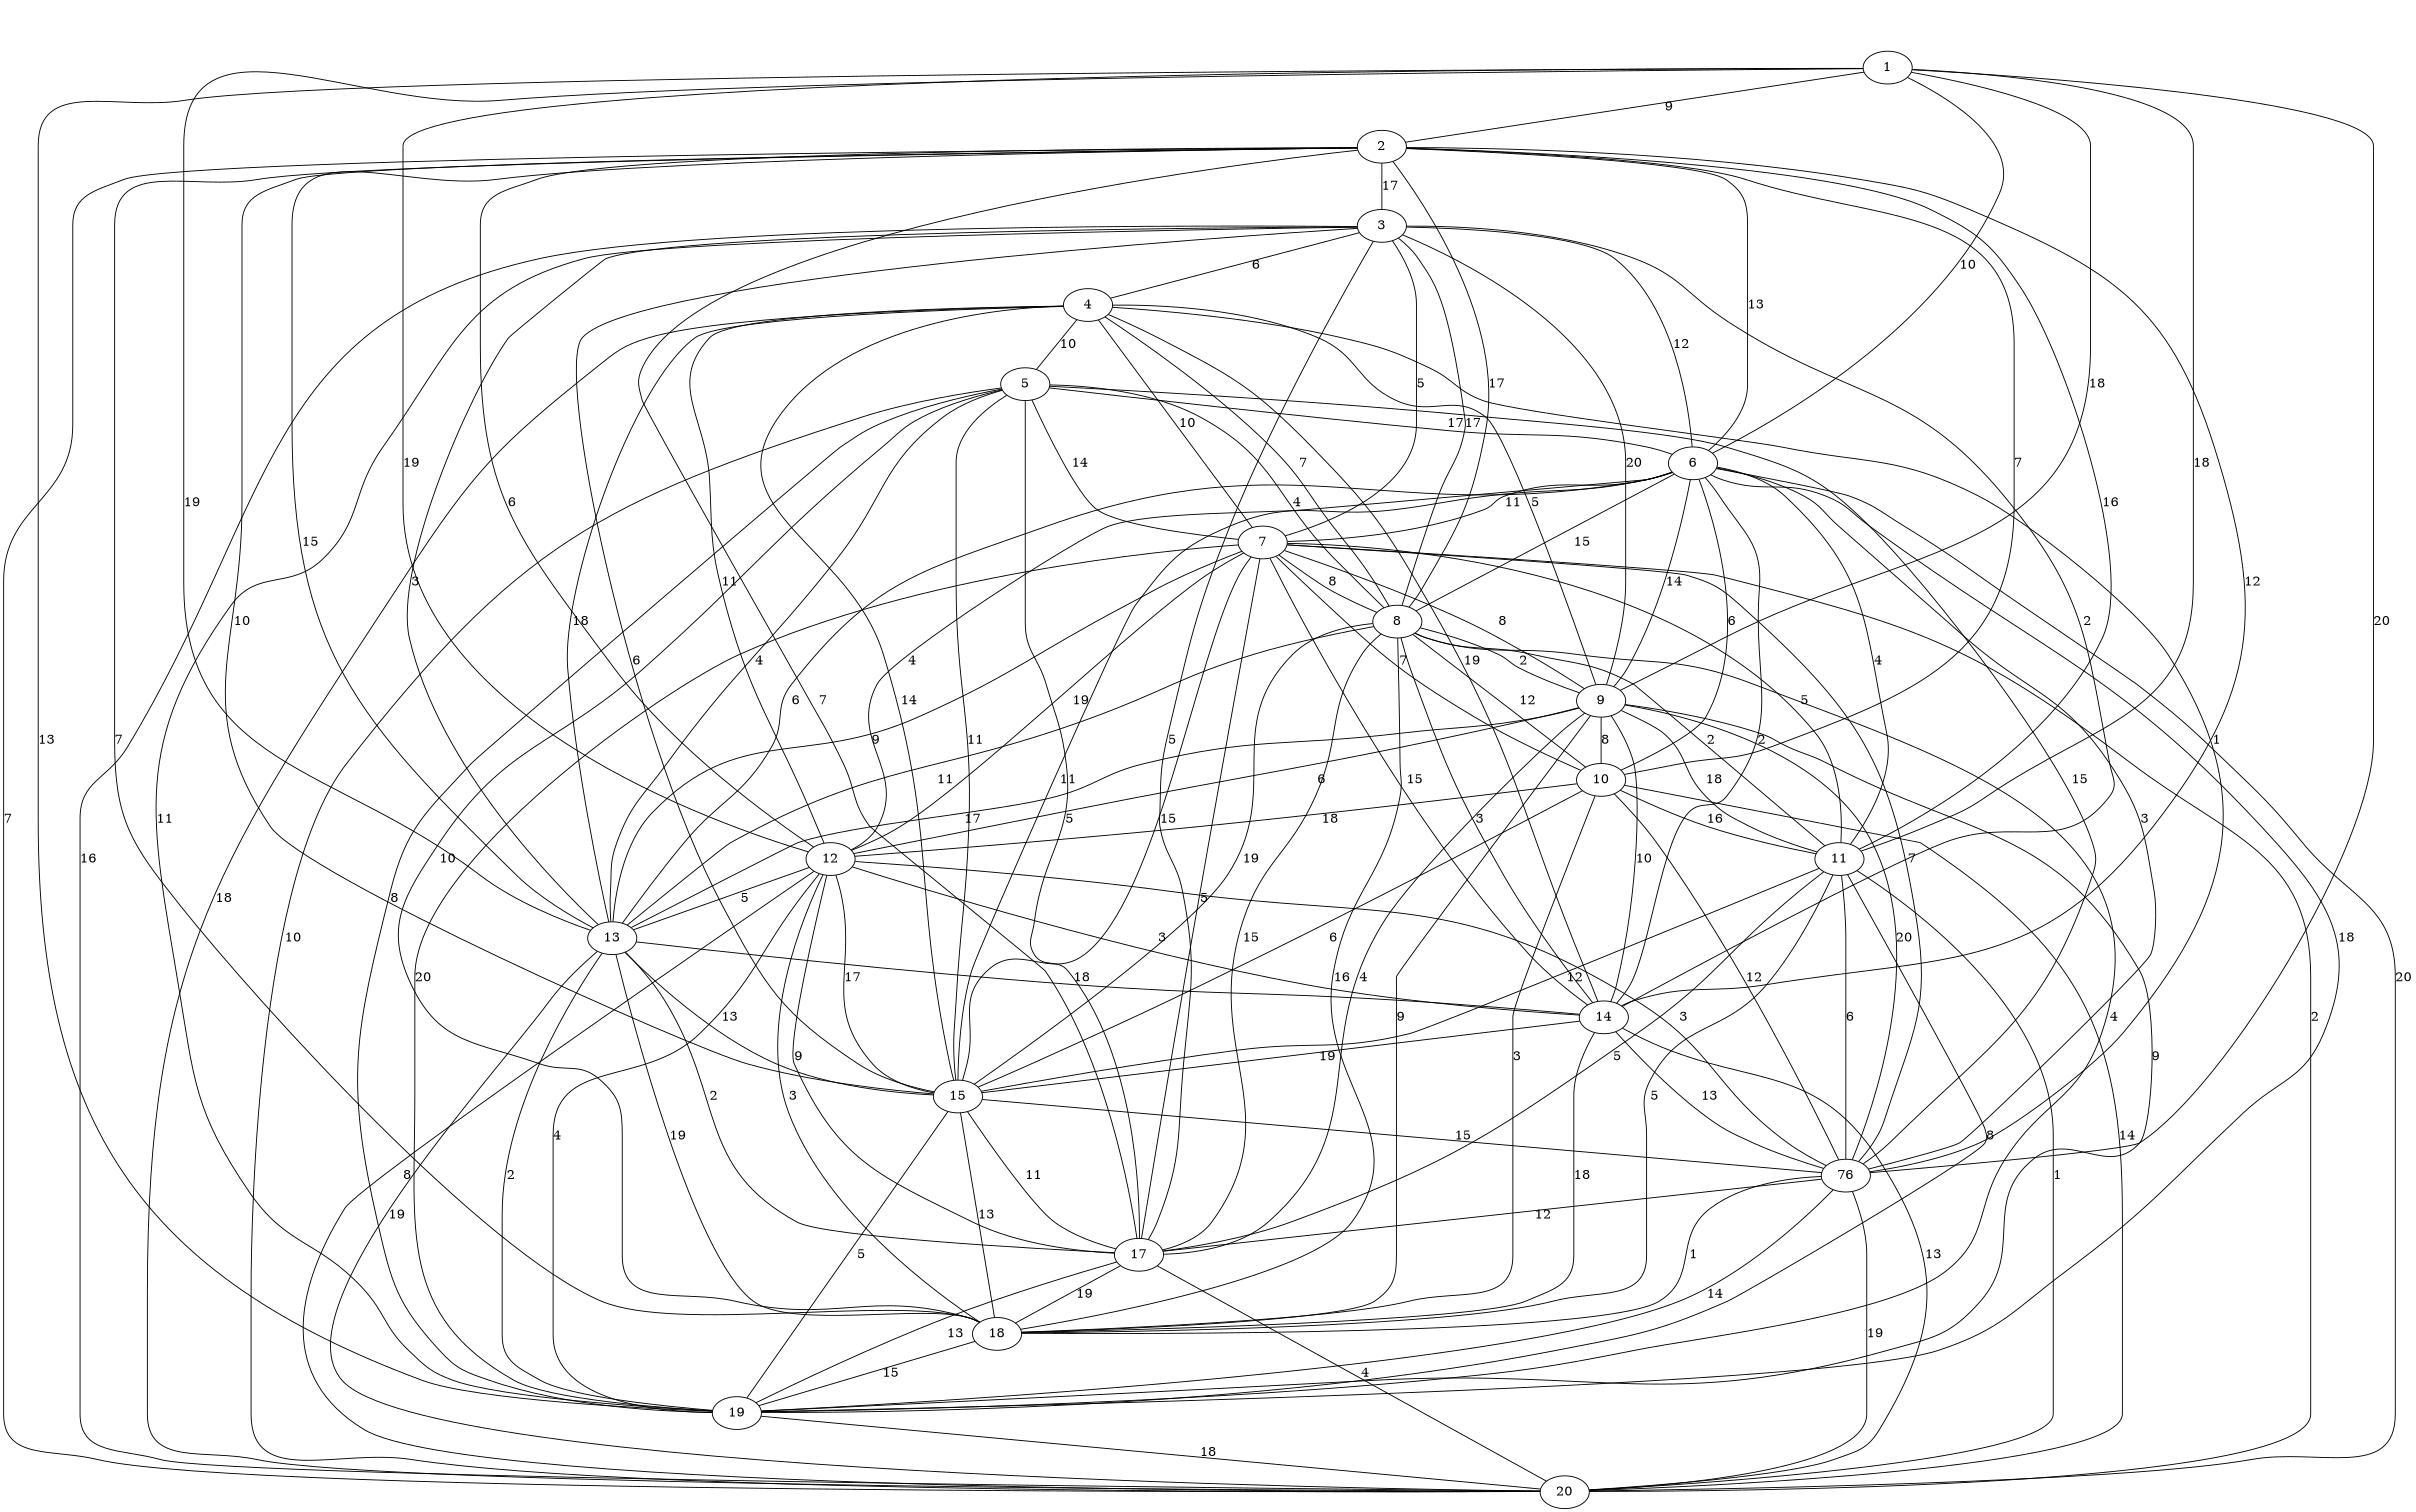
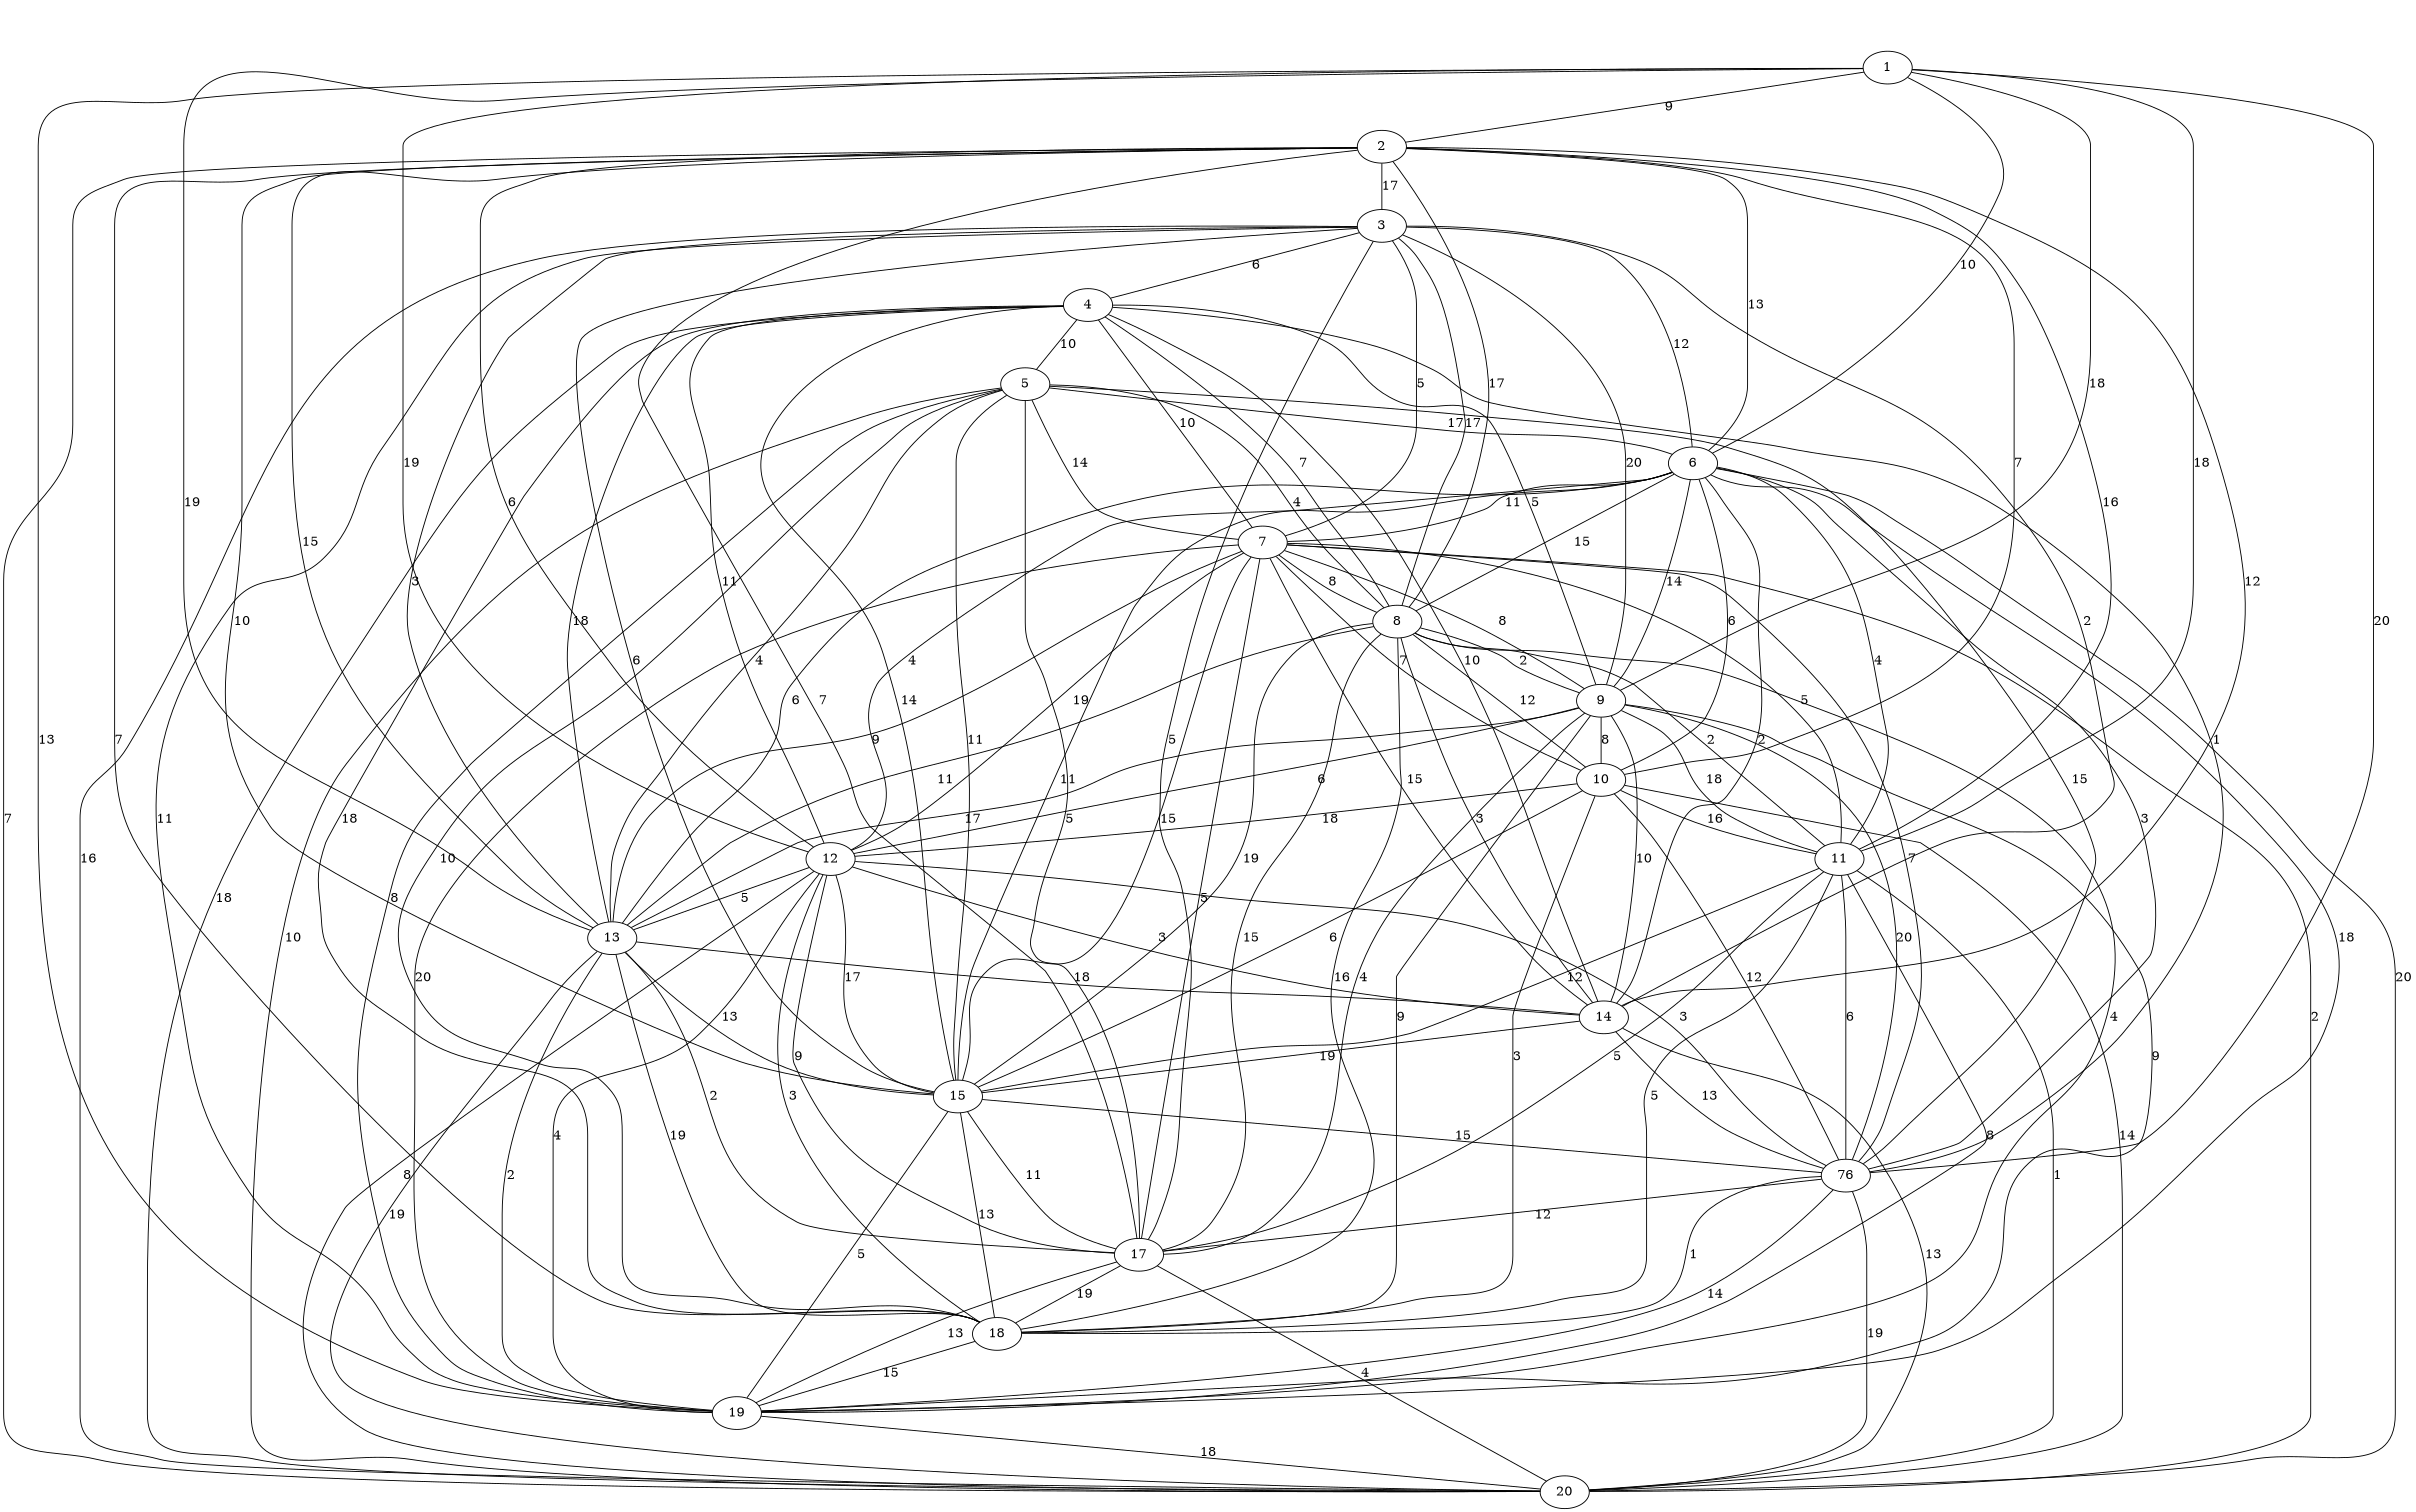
edge "4" -- "14": label "19" -> "10"
edge "14" -- "18": now "4" -- "18"
